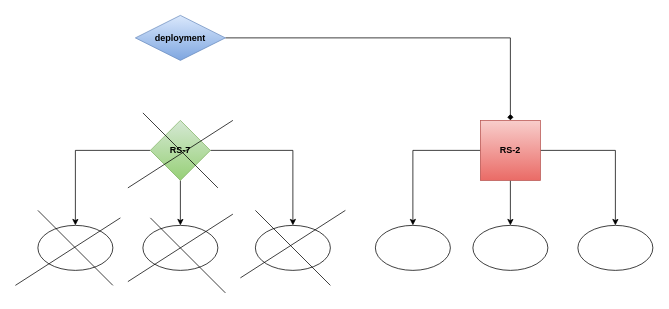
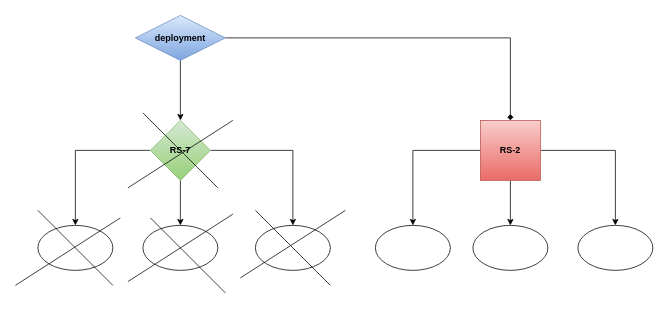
edge "deployment" -> "RS-7": added
